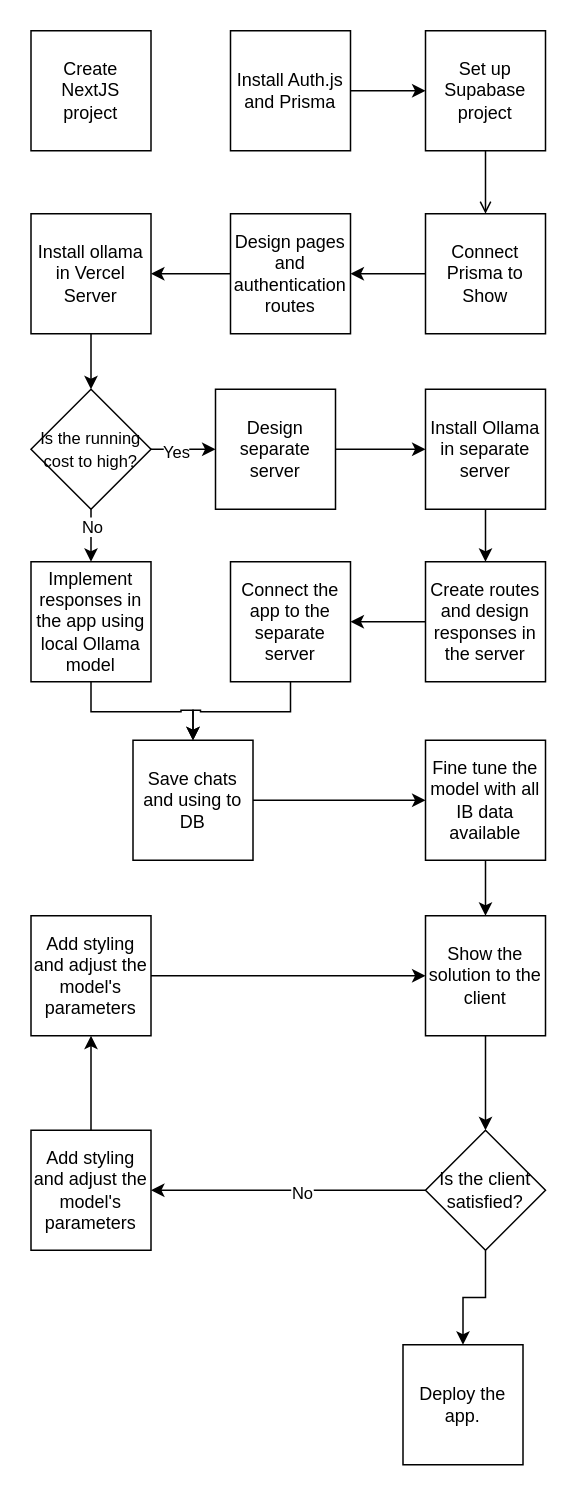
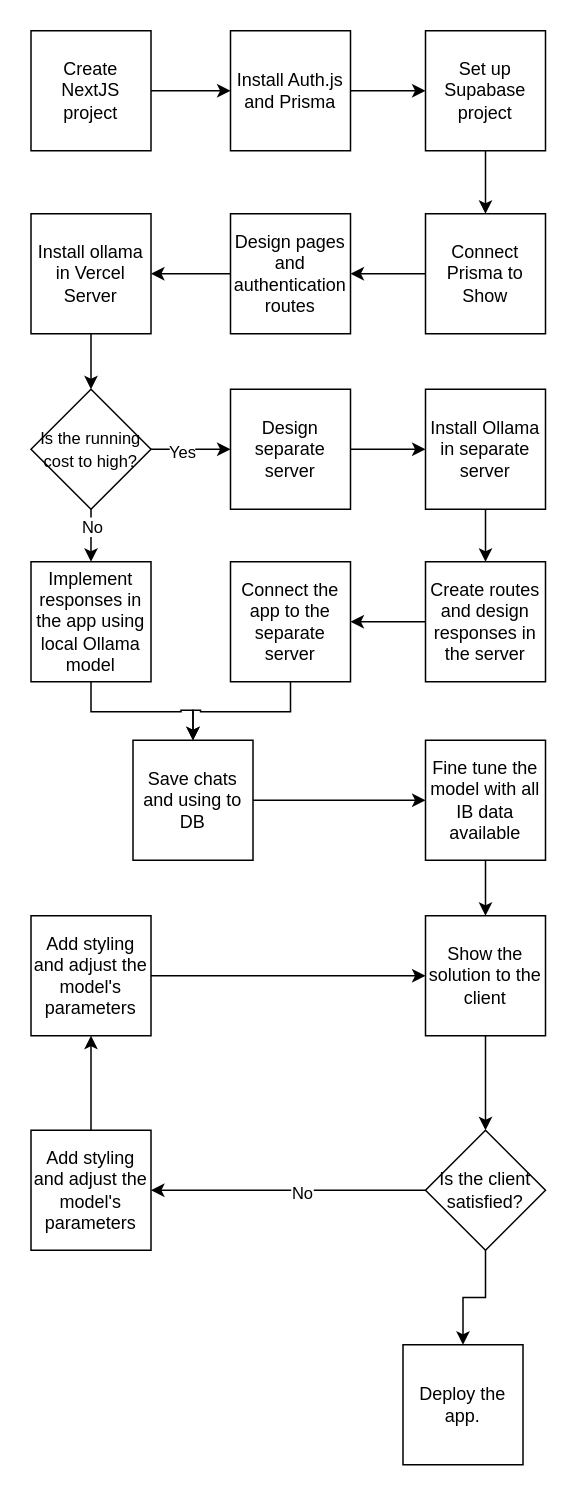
edge "Create NextJS project" -> "Install Auth.js and Prisma": added
edge "Set up Supabase project" -> "Connect Prisma to Show": arrowhead open -> classic
node "Design separate server": moved (275, 449) -> (290, 449)
